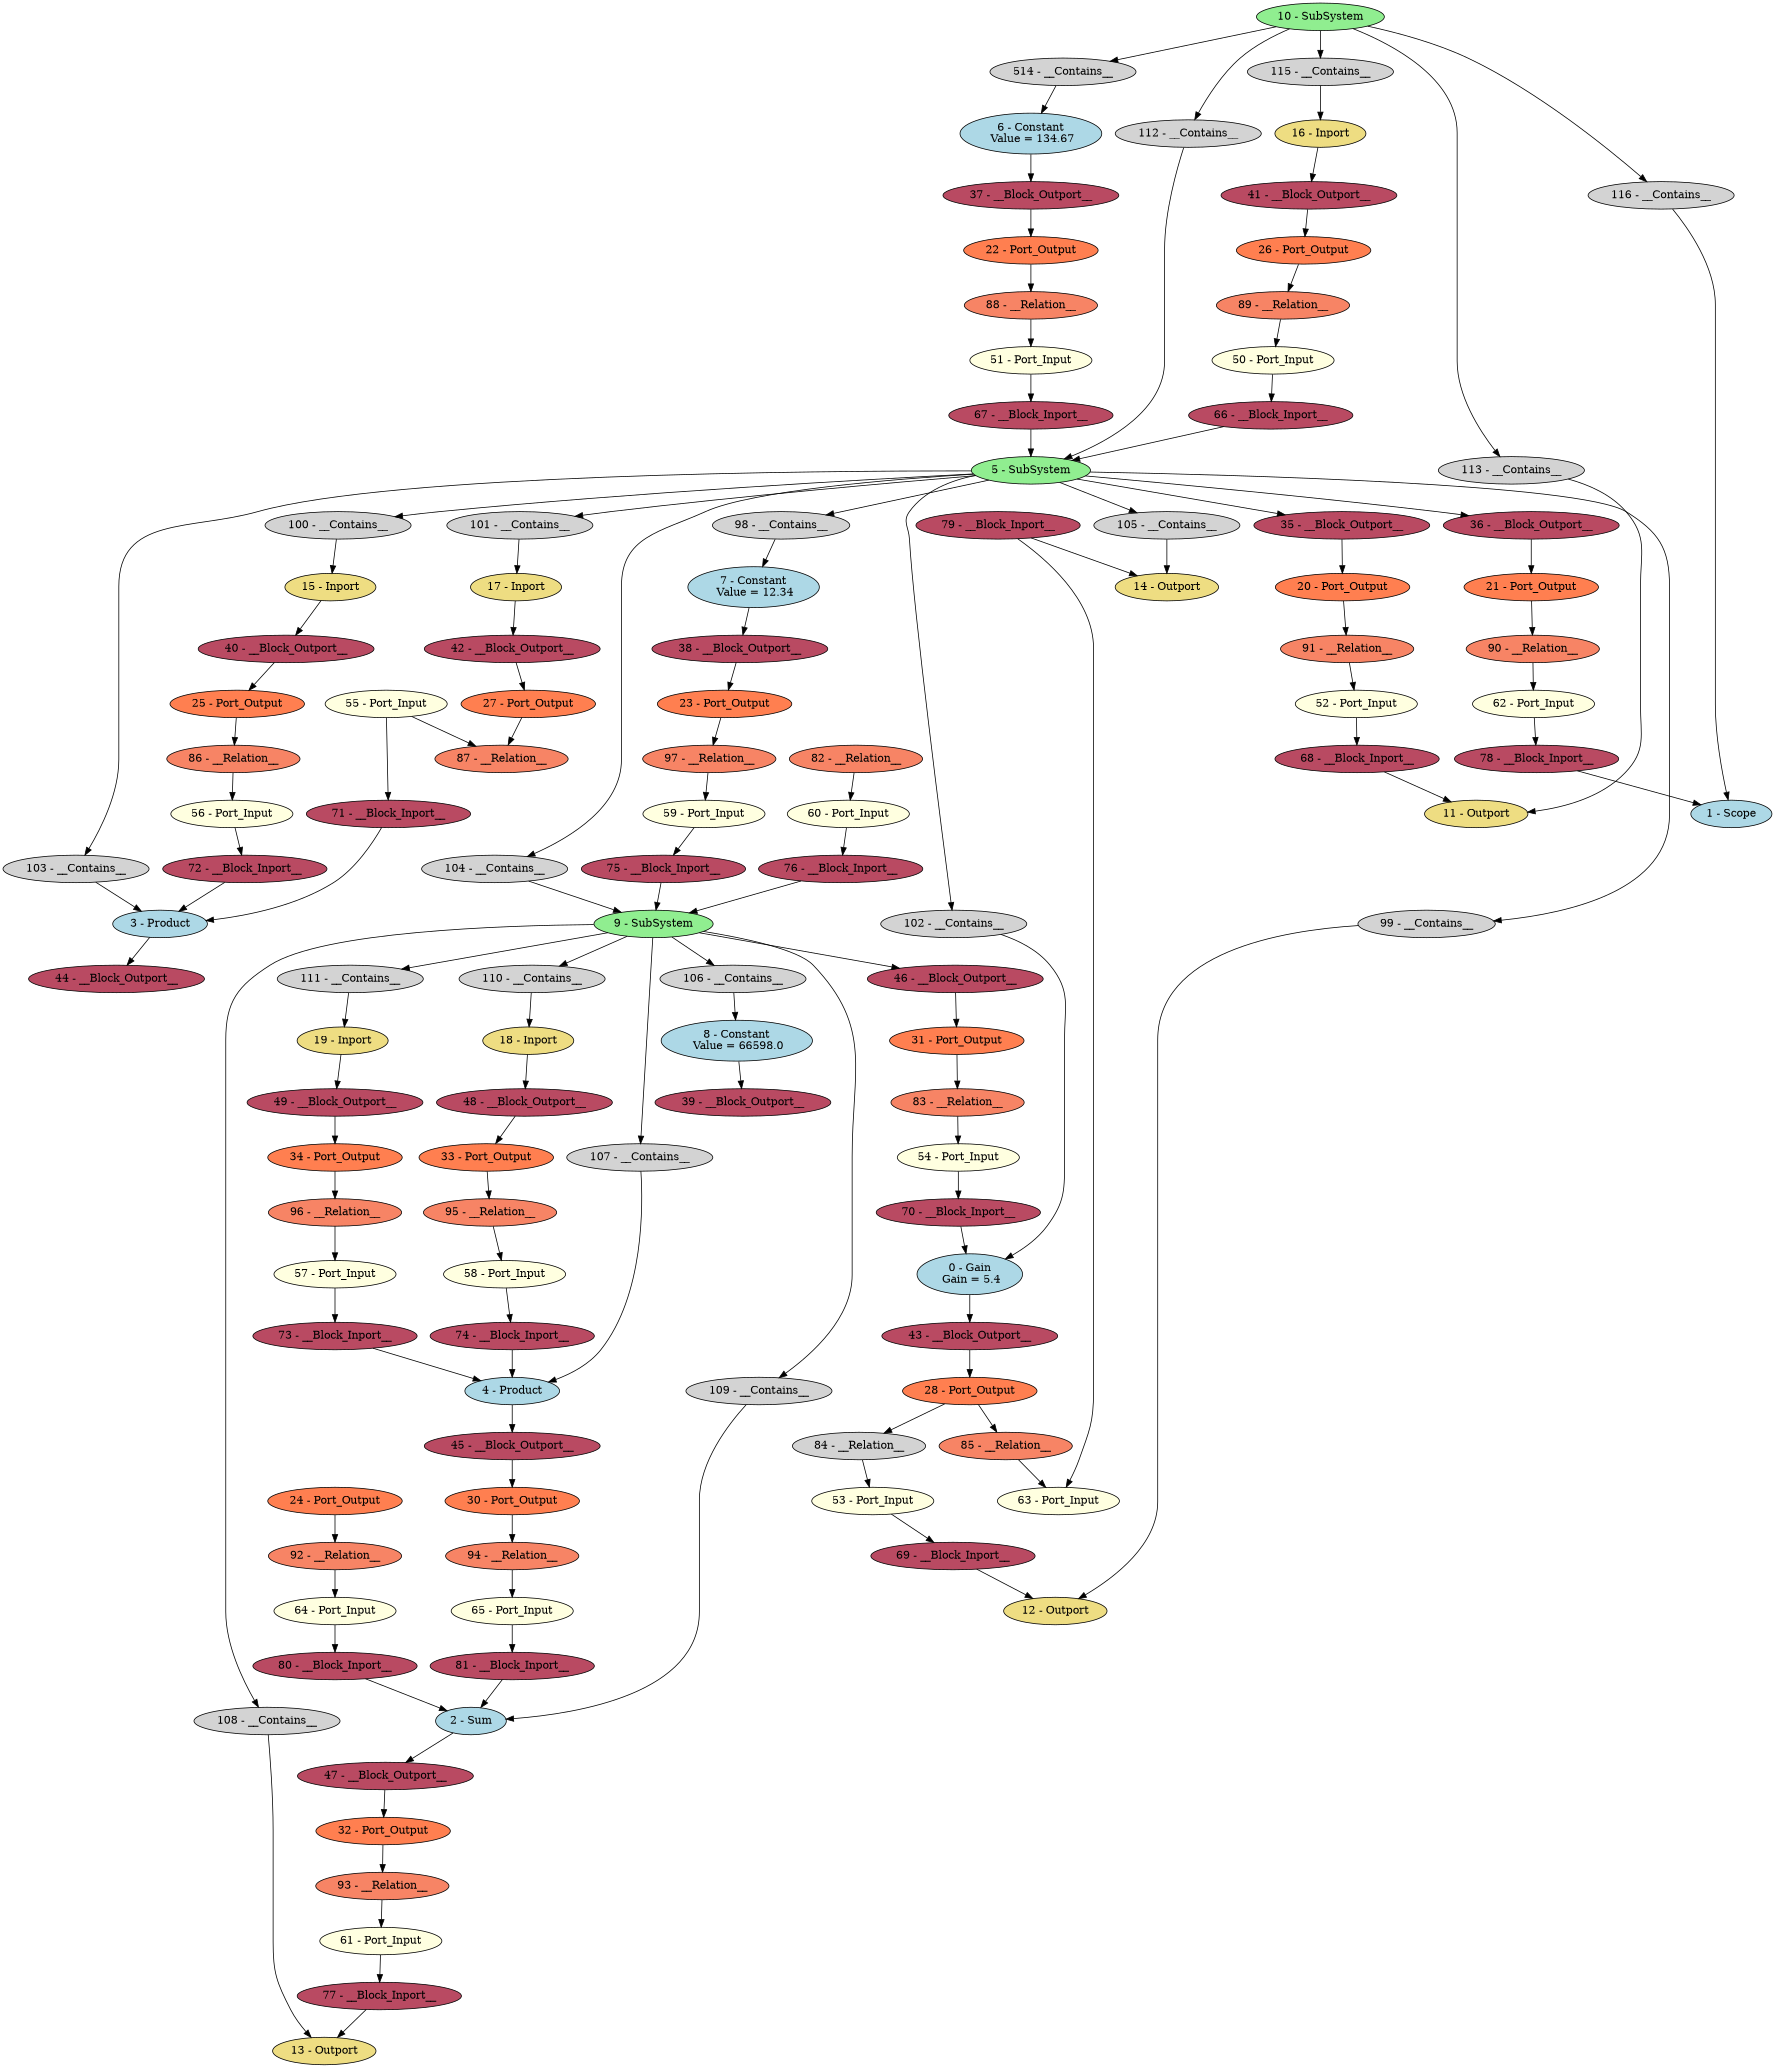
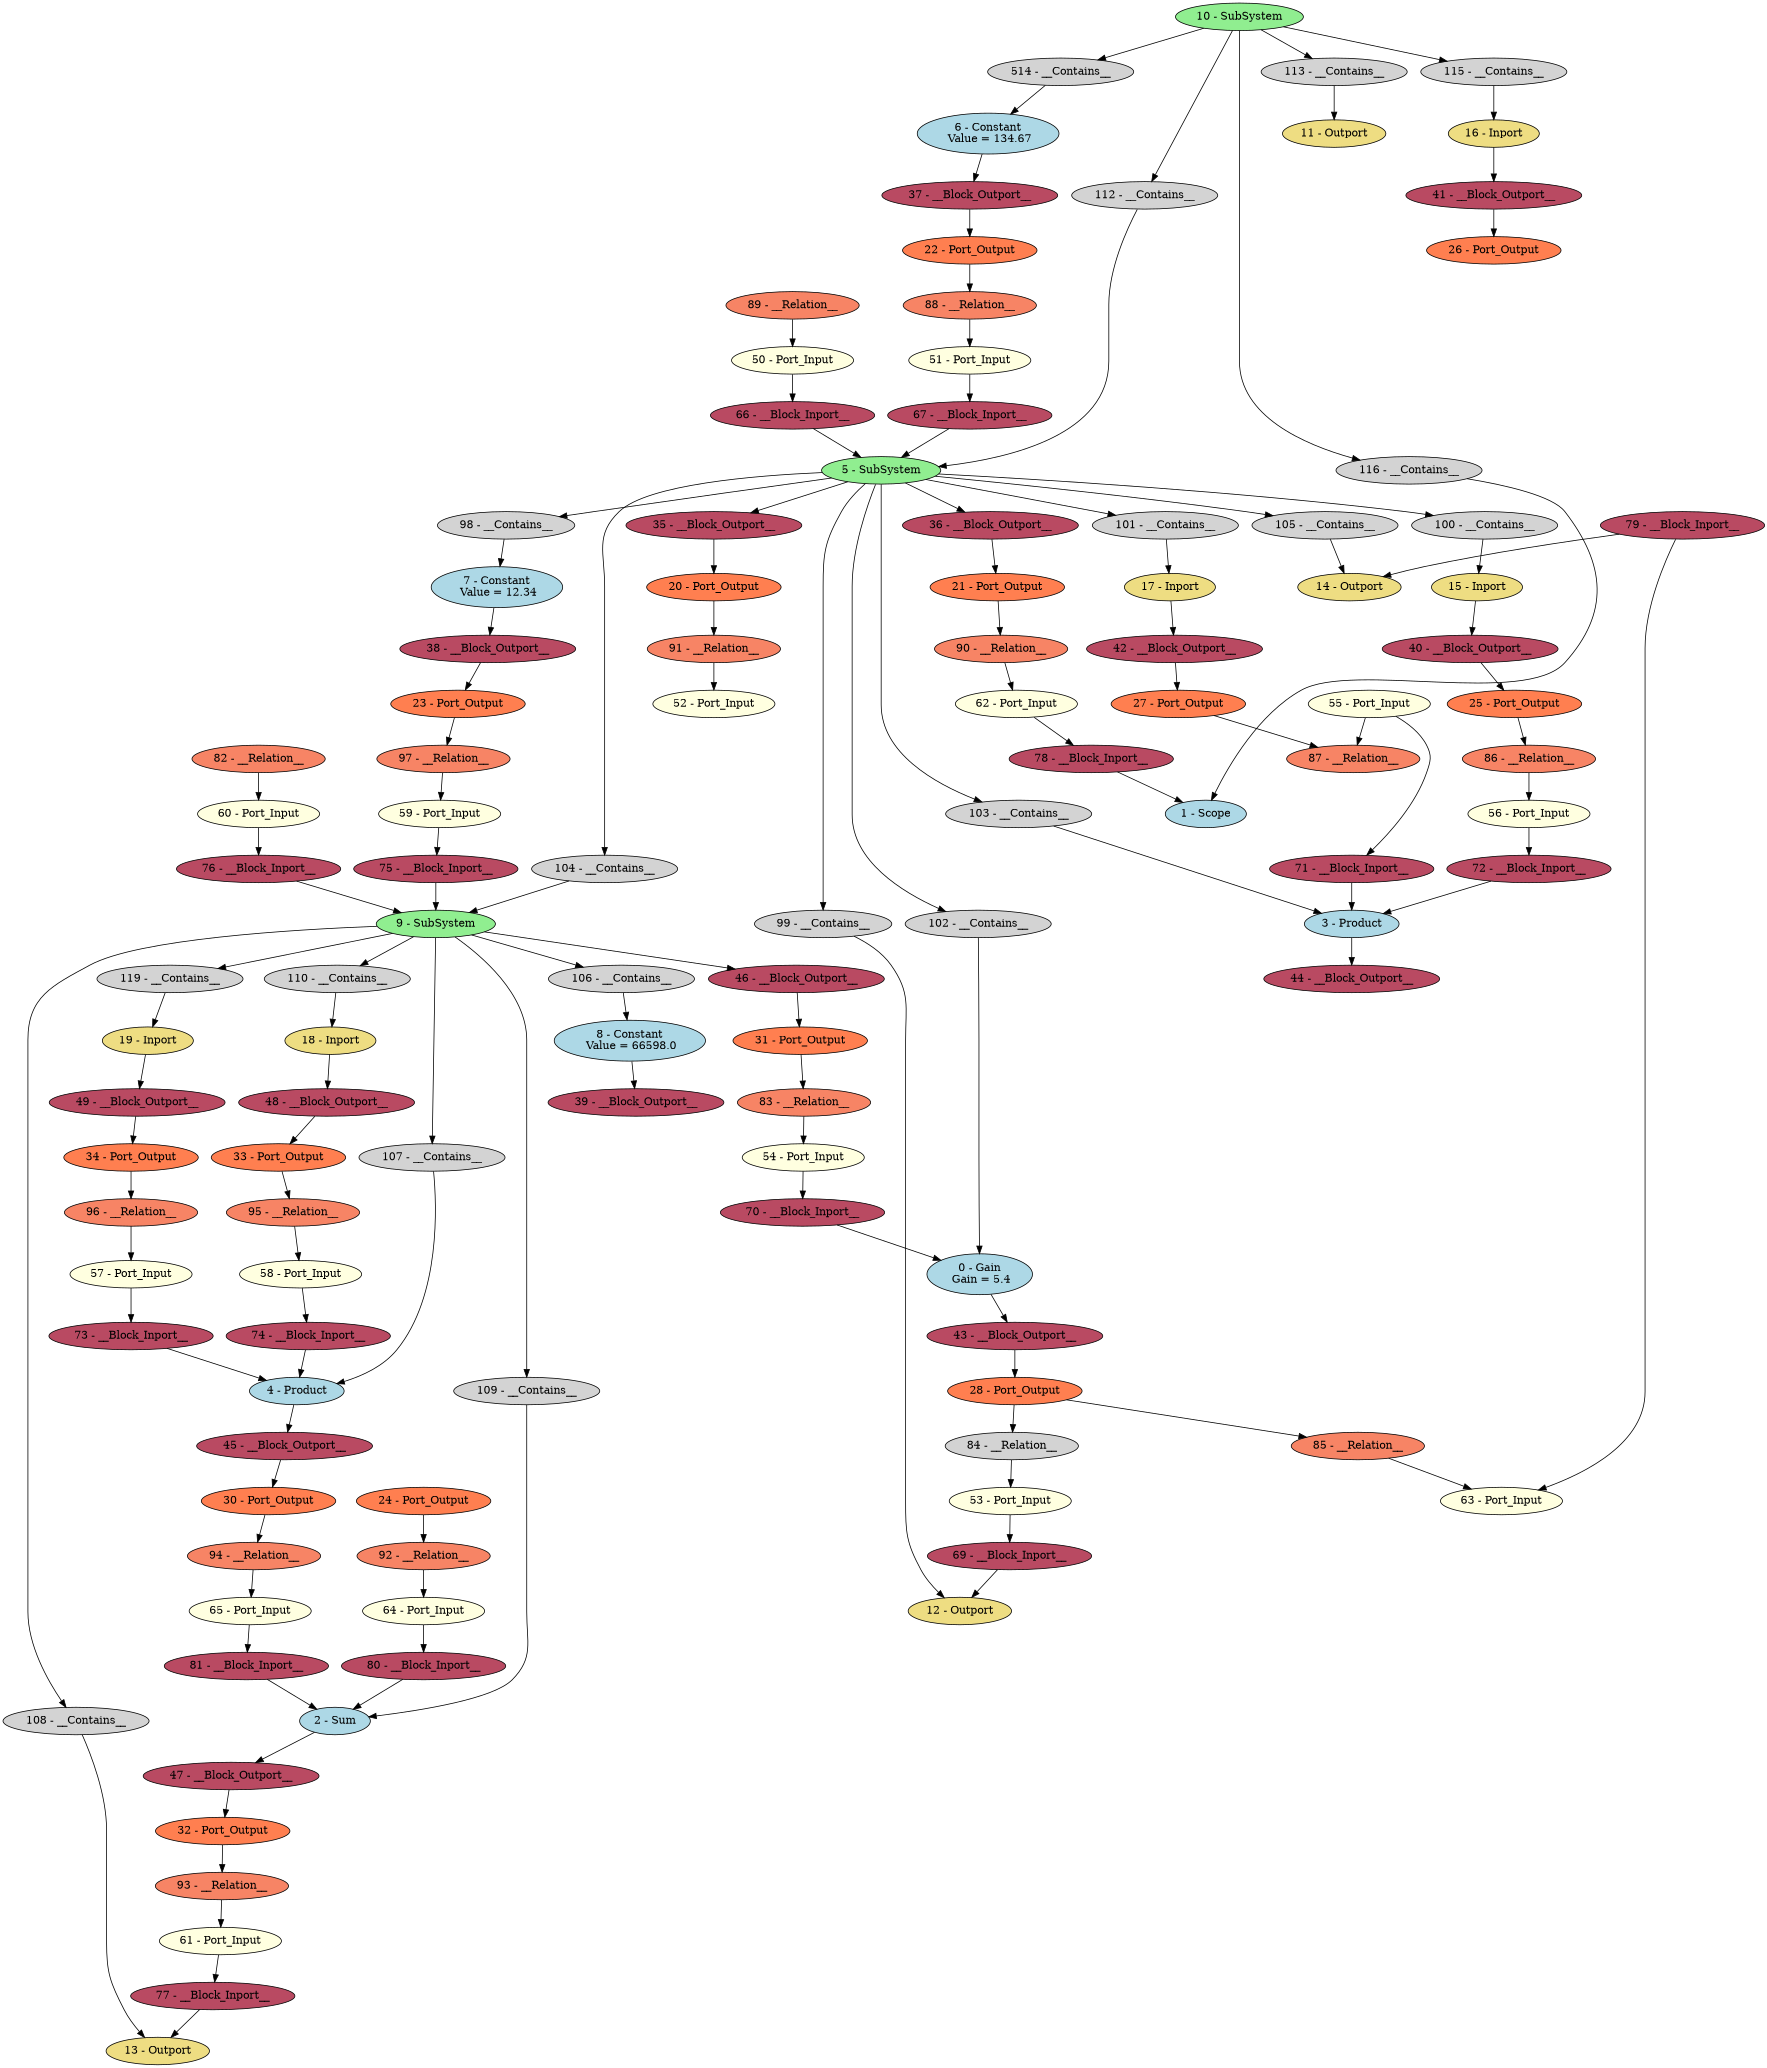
edge "26 - Port_Output" -> "89 - __Relation__": removed
node "68 - __Block_Inport__": removed
node "111 - __Contains__": label "111 - __Contains__" -> "119 - __Contains__"
